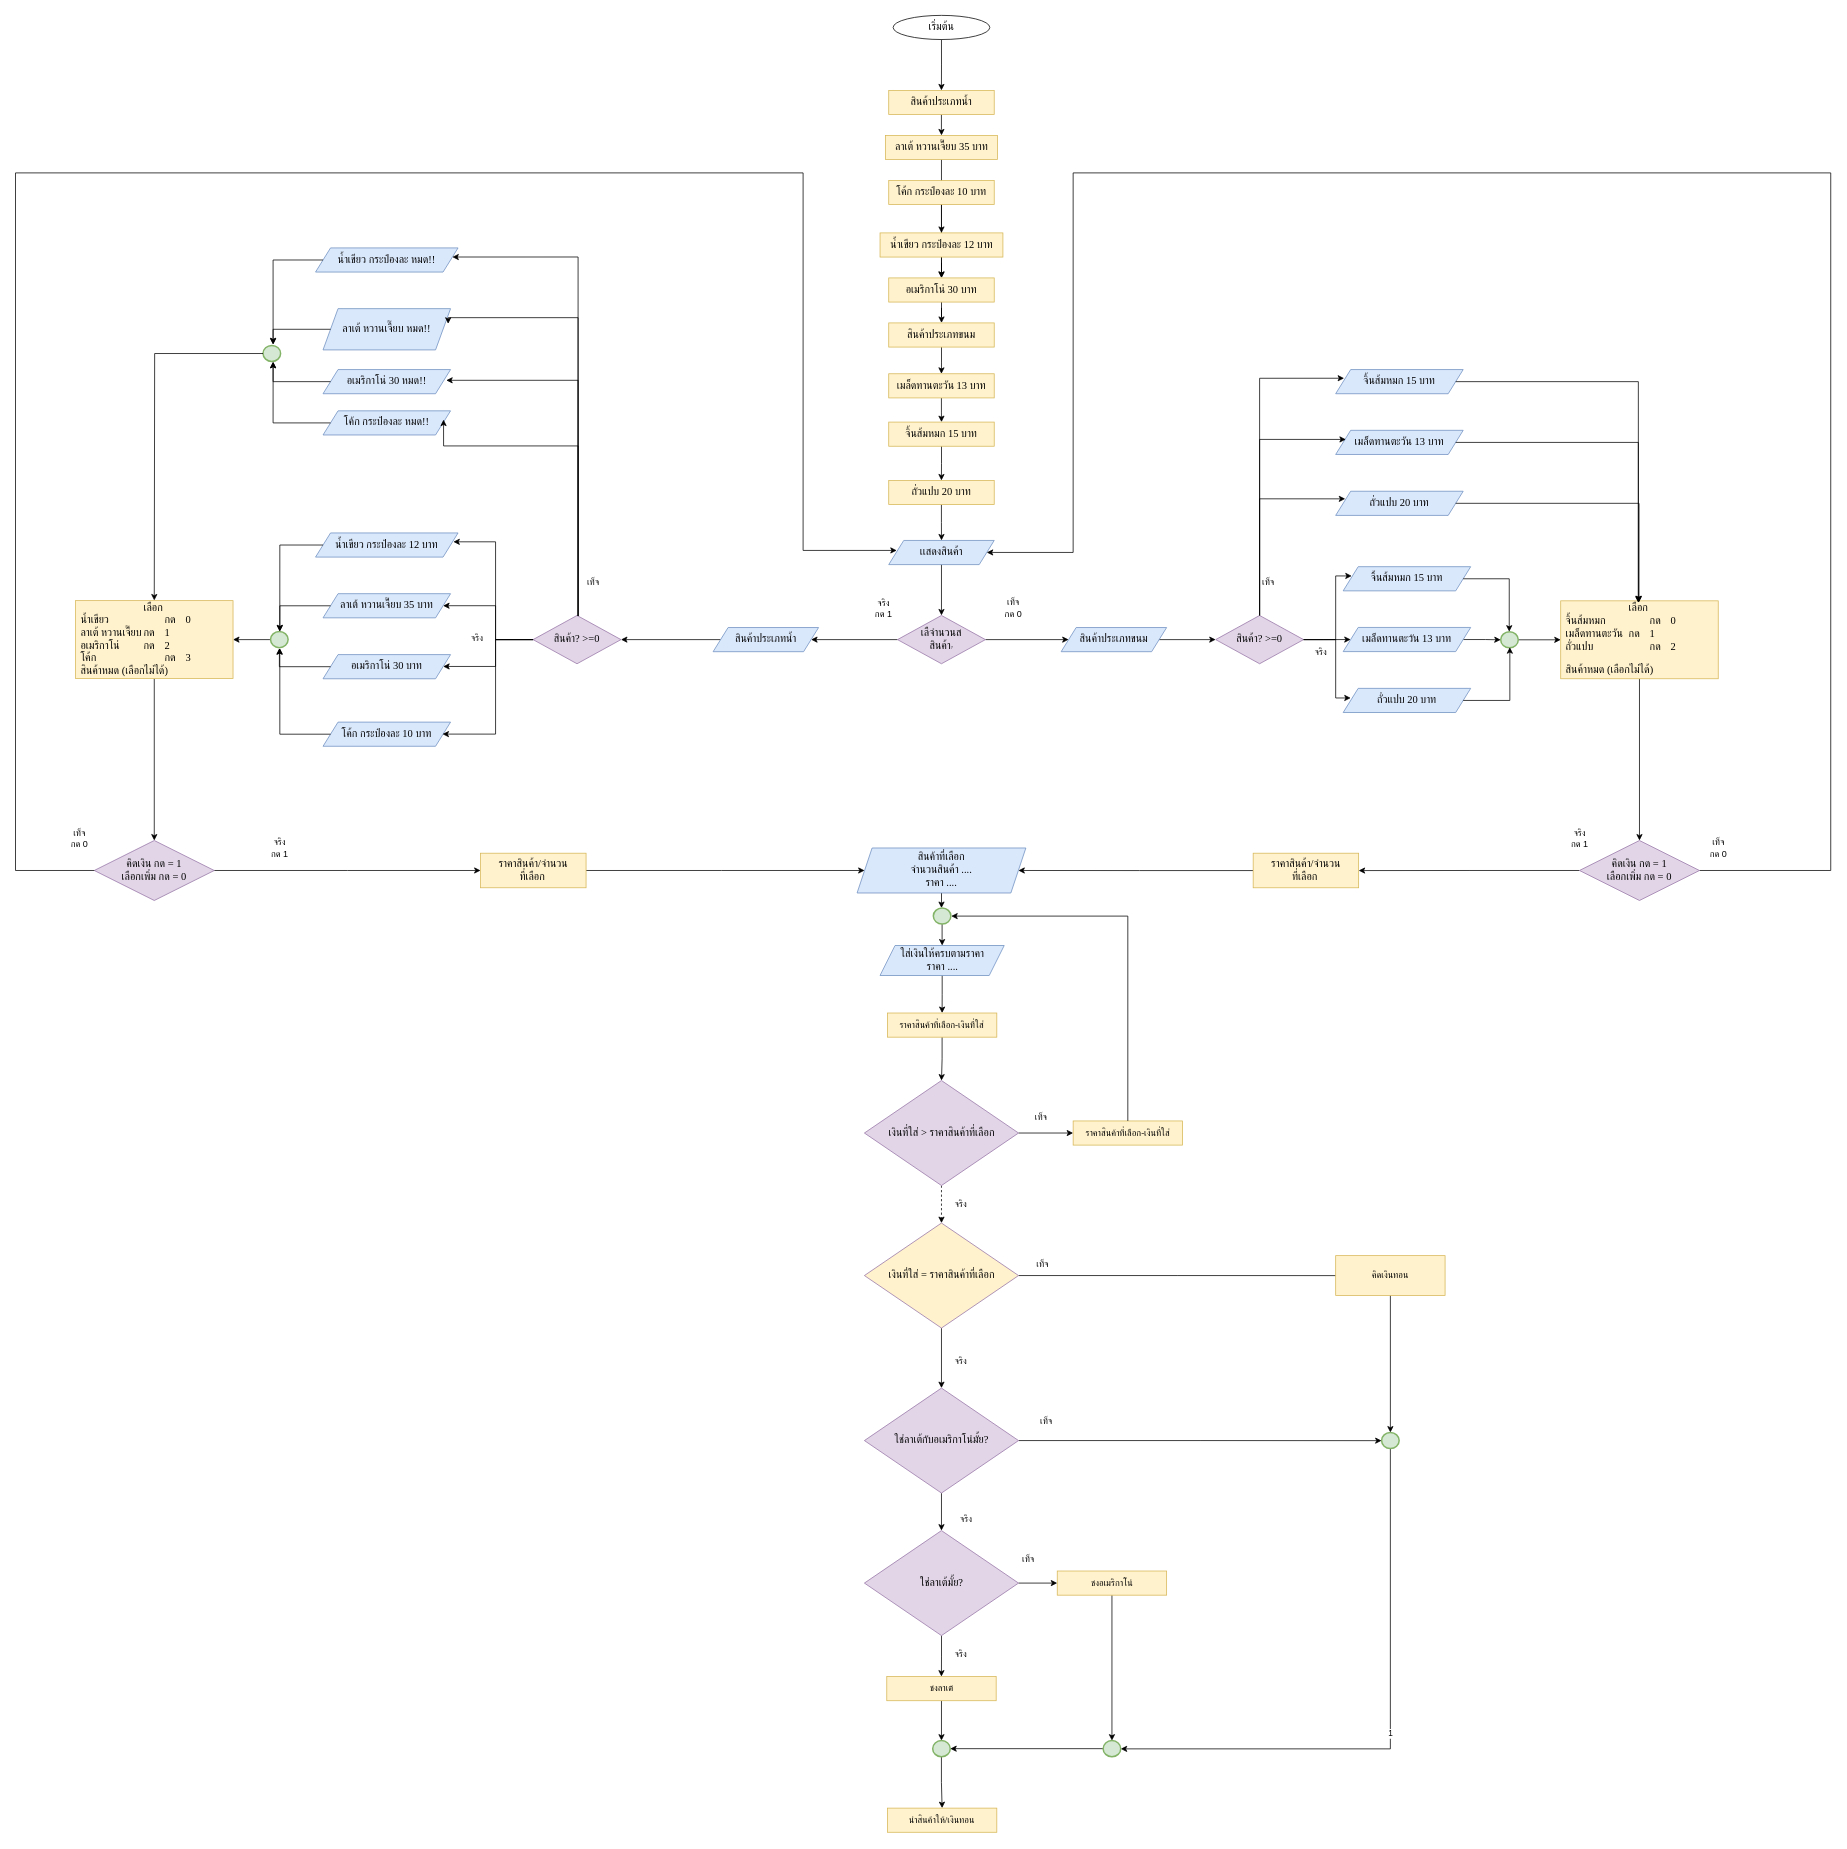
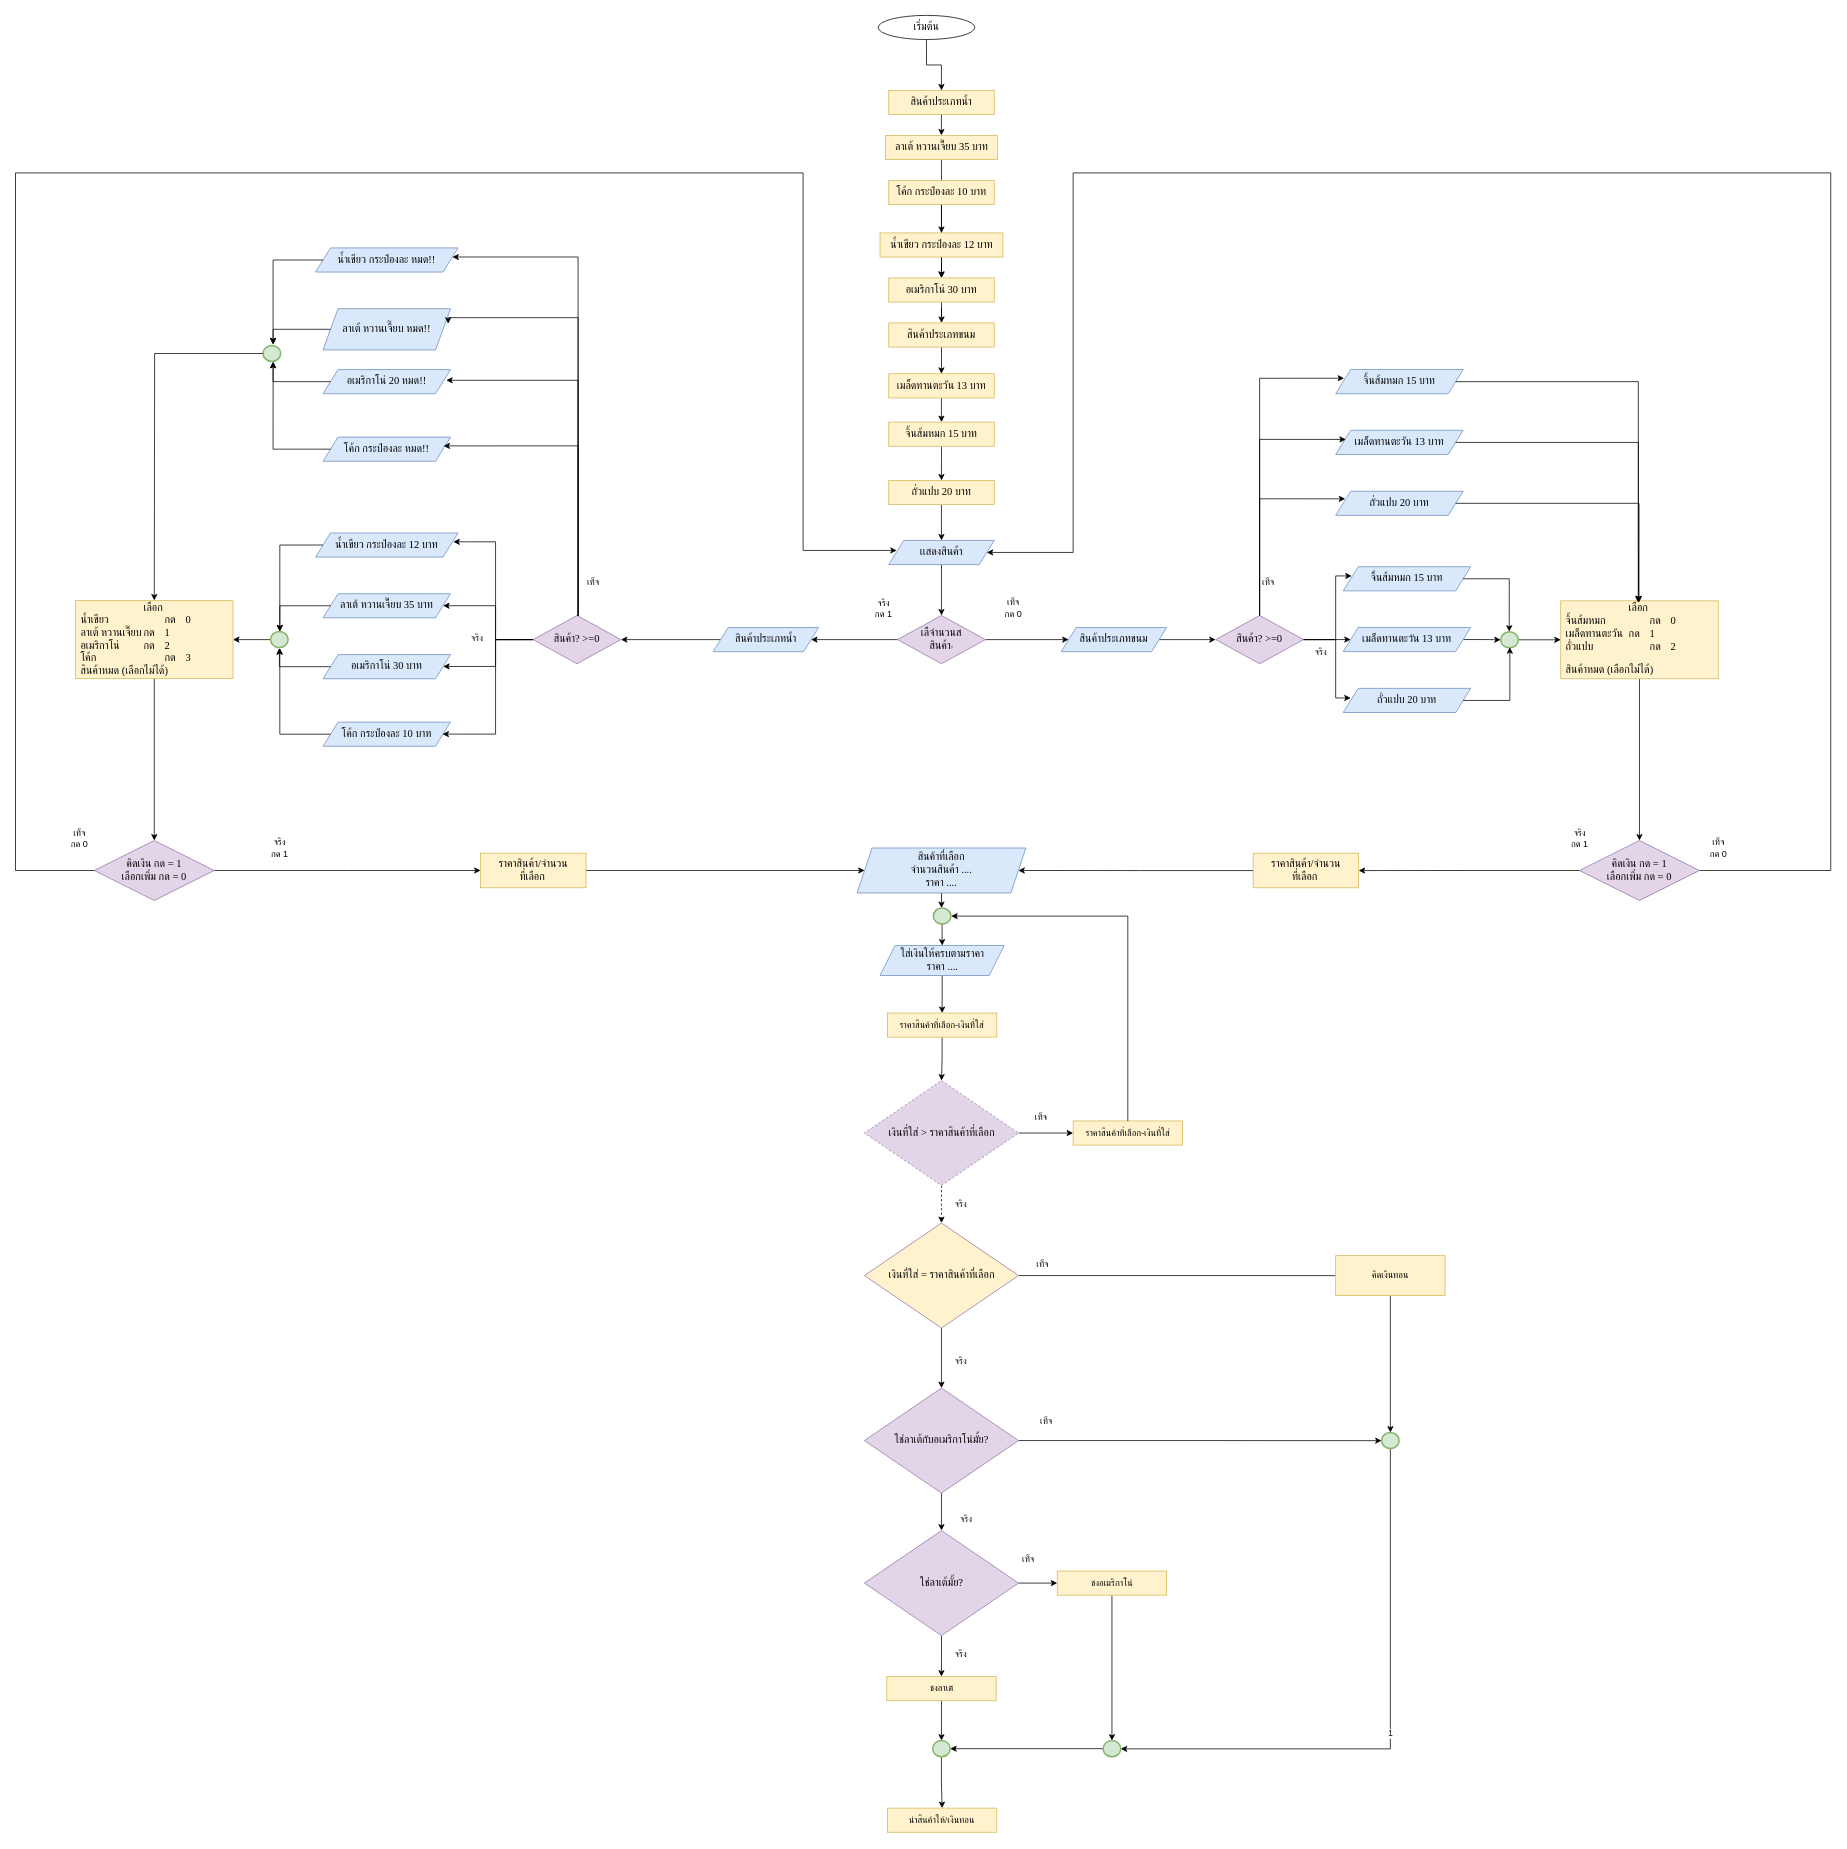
node "เริ่มต้น": moved (941, 27) -> (926, 27)
node "อเมริกาโน่ 30 หมด!!": label "อเมริกาโน่ 30 หมด!!" -> "อเมริกาโน่ 20 หมด!!"
node "โค้ก กระป๋องละ หมด!!": moved (387, 423) -> (387, 449)
node "เงินที่ใส่ > ราคาสินค้าที่เลือก": style solid -> dashed
